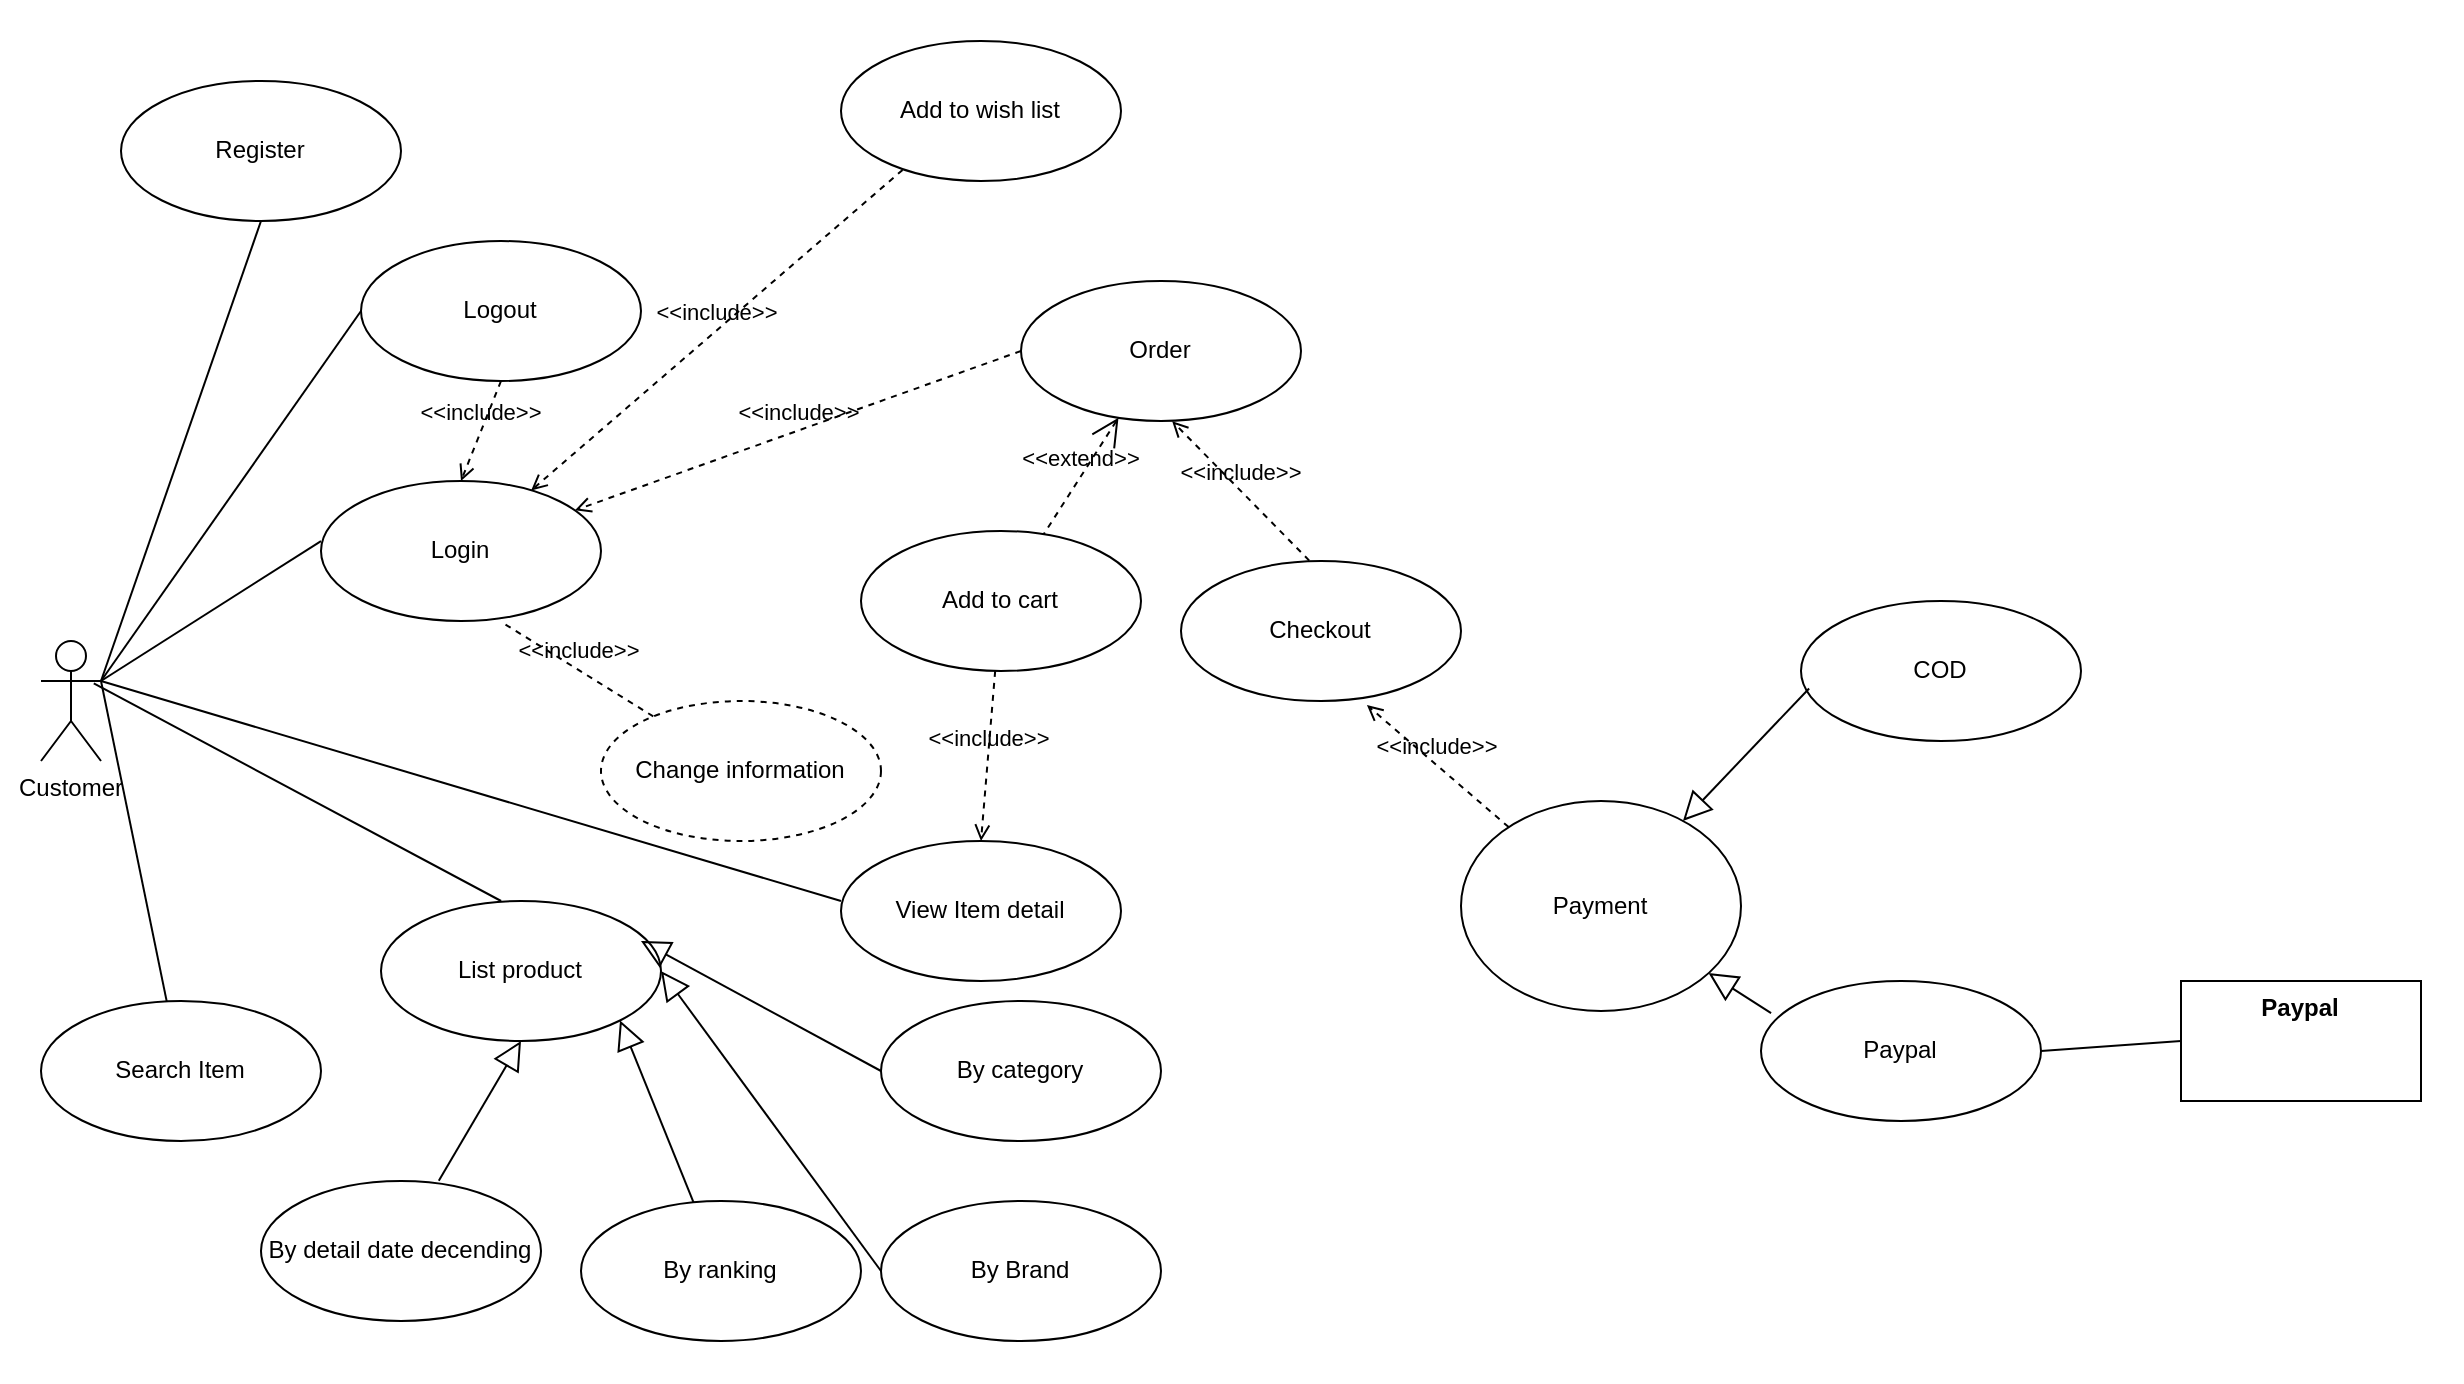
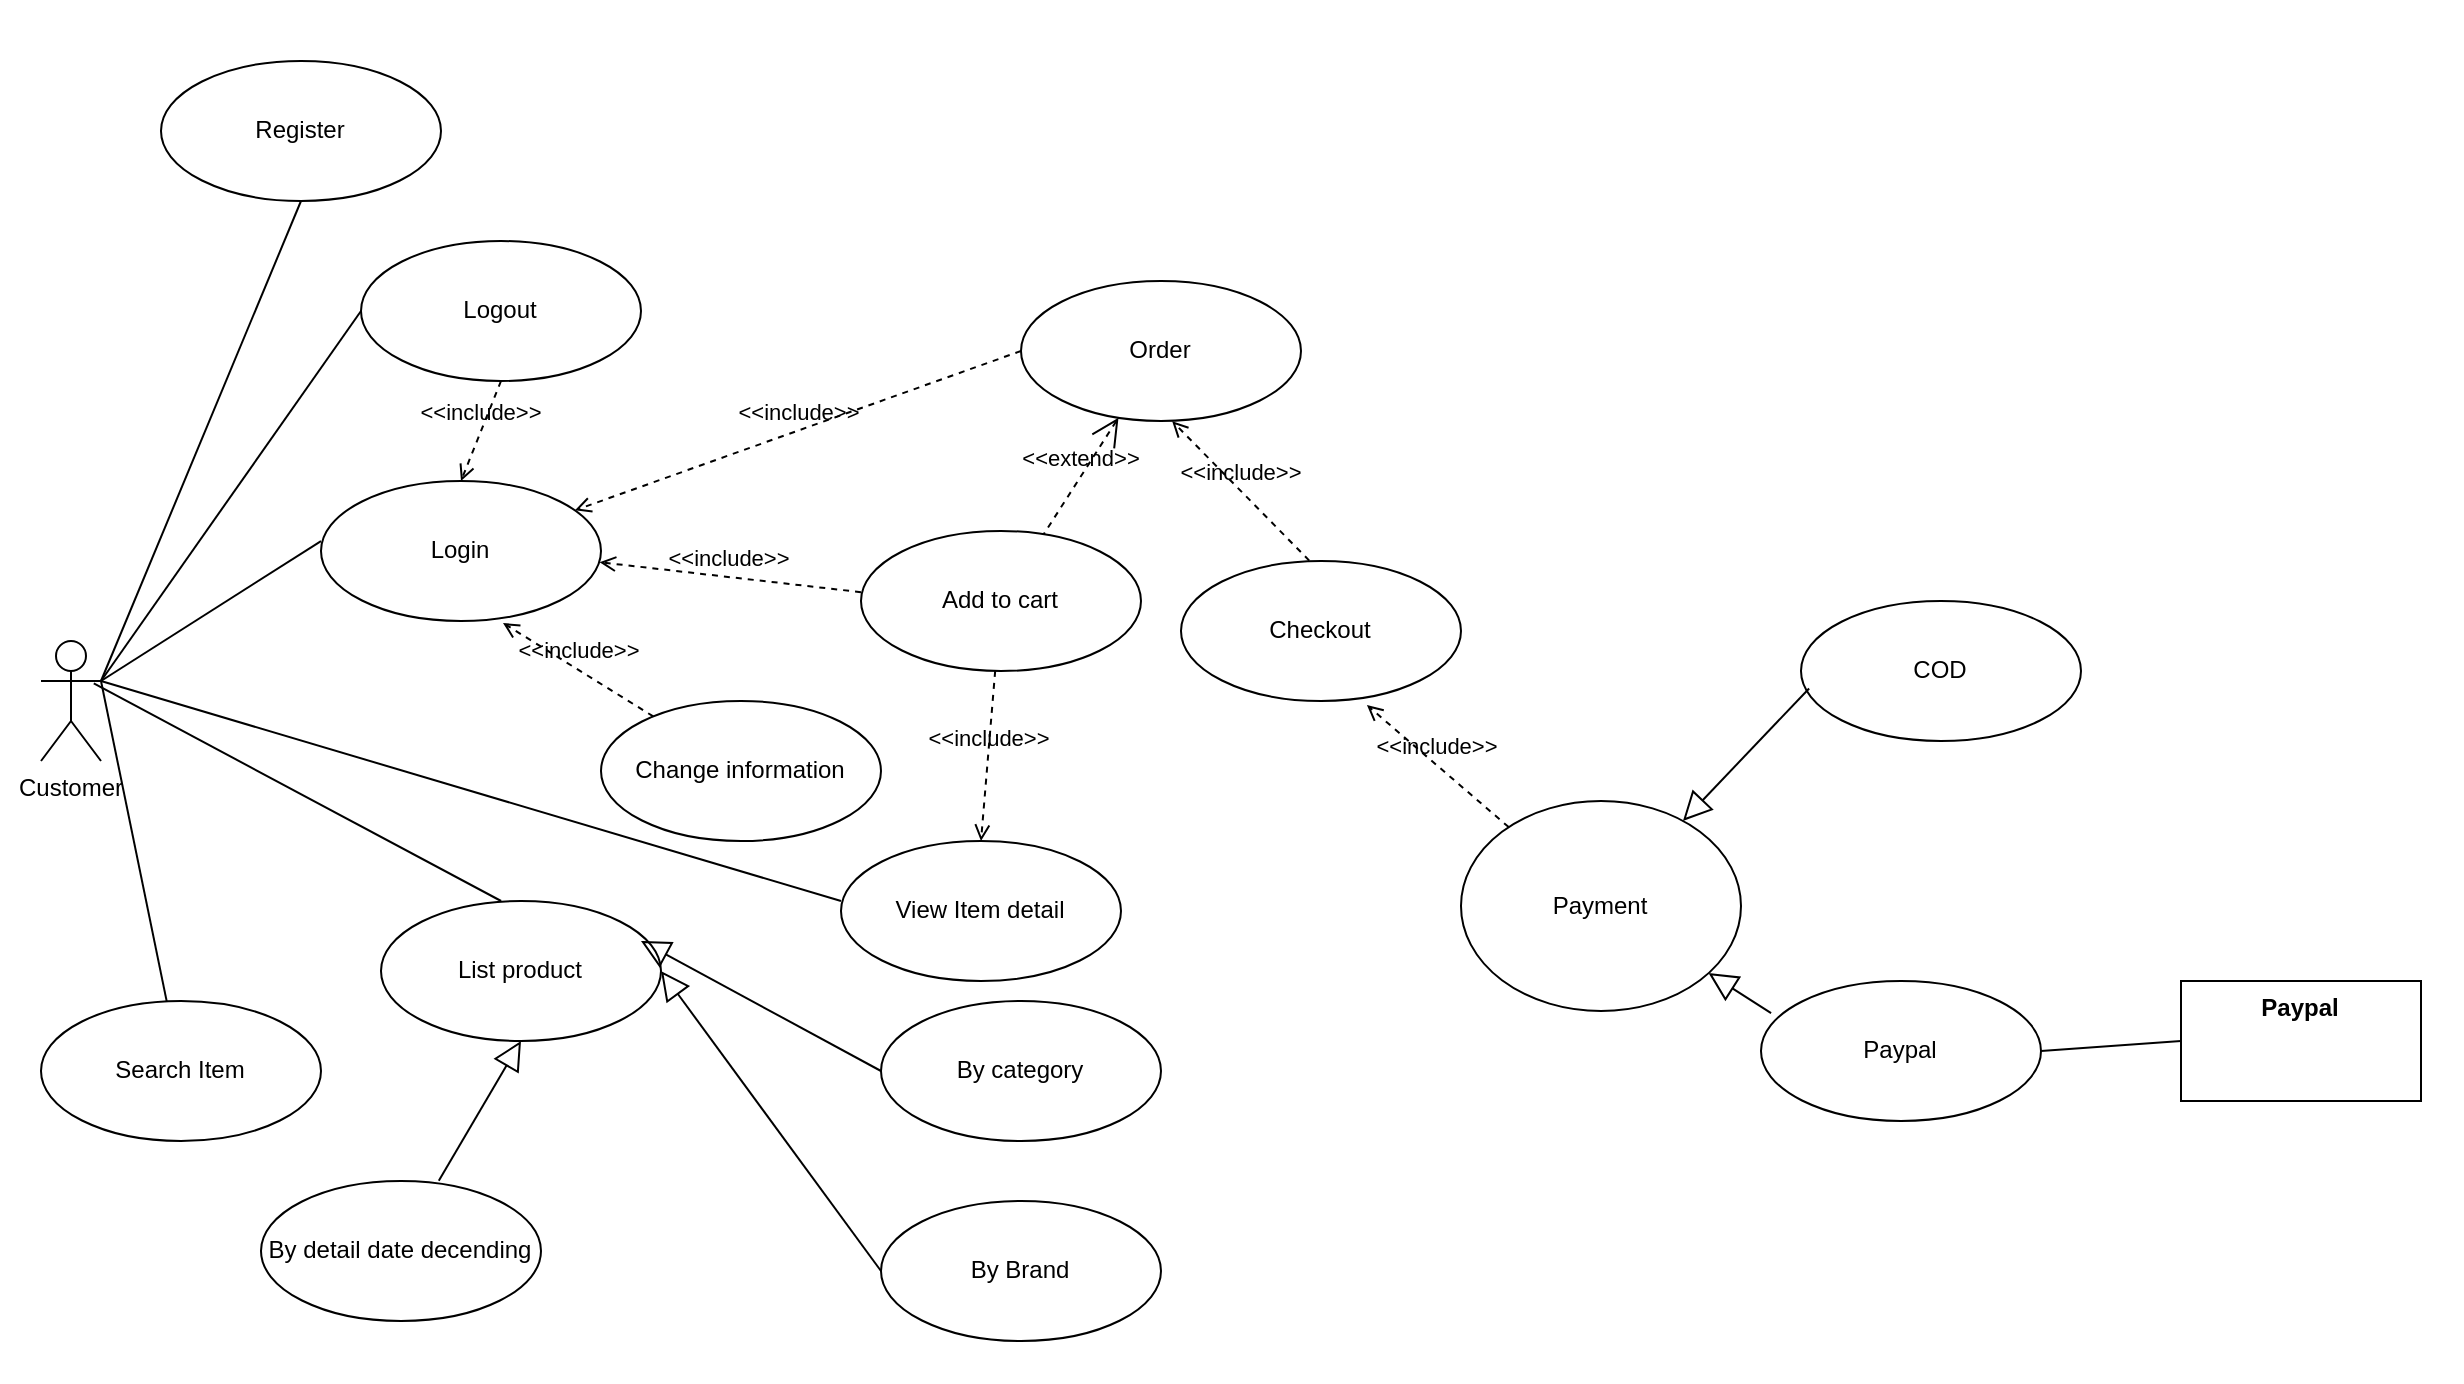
node "Add to wish list": removed
node "Register": moved (261, 151) -> (301, 131)
edge "Add to wish list" -> "Login": removed, label "<<include>>"
edge "Add to cart" -> "Login": added, label "<<include>>"
edge "Login" -- "Change information": arrowhead none -> open
node "Change information": style dashed -> solid
edge "By ranking" -> "List product": removed
node "By ranking": removed
